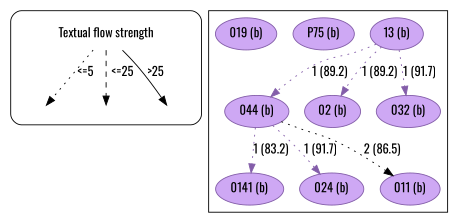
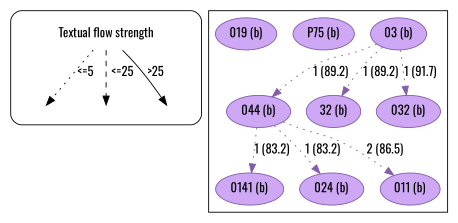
node "13 (b)": label "13 (b)" -> "03 (b)"
node "02 (b)": label "02 (b)" -> "32 (b)"
edge "044 (b)" -> "011 (b)": color black -> #835da9
edge "044 (b)" -> "024 (b)": label "1 (91.7)" -> "1 (83.2)"
